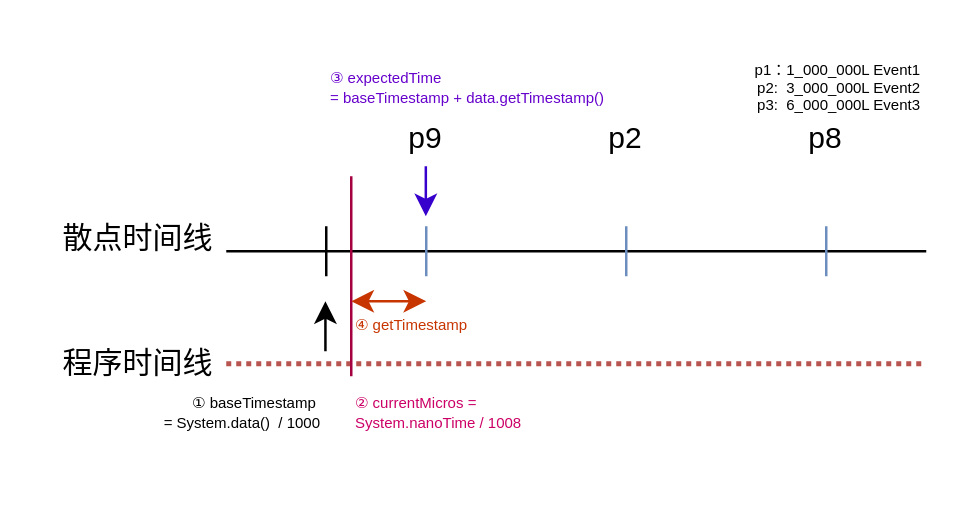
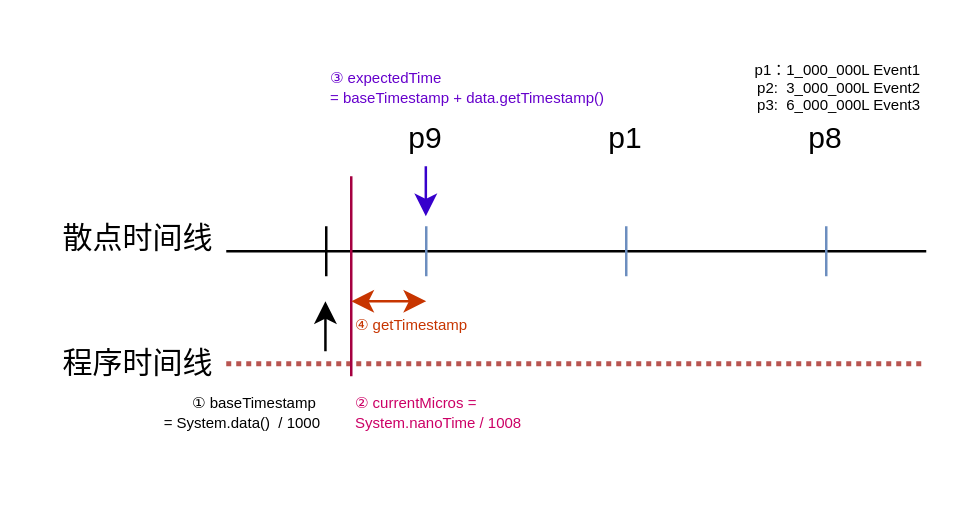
node "p2": label "p2" -> "p1"
